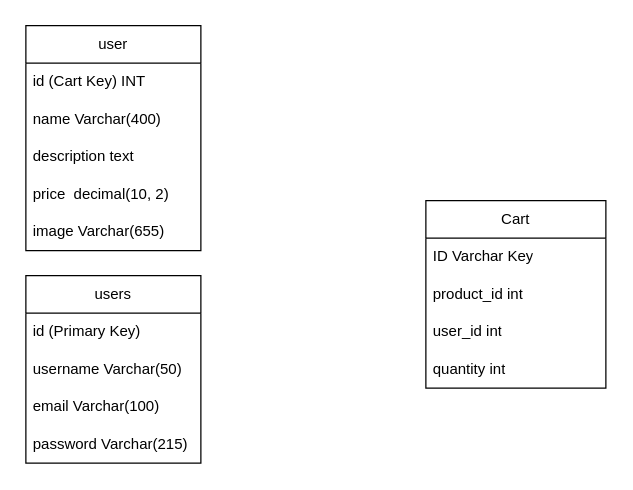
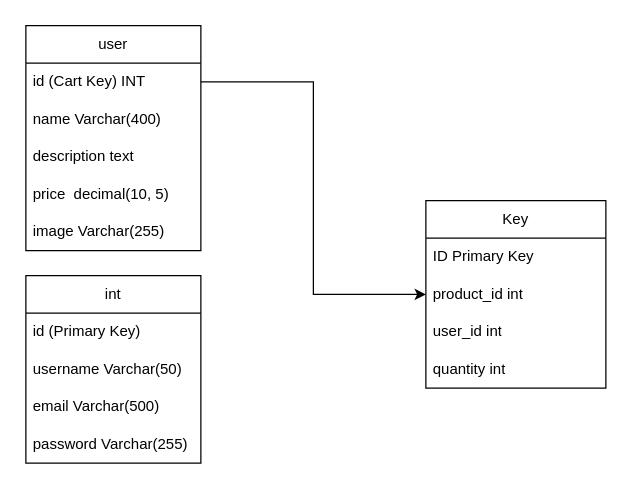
edge "id (Cart Key) INT" -> "product_id int": added
node "price decimal(10, 2)": label "price decimal(10, 2)" -> "price decimal(10, 5)"
node "Cart": label "Cart" -> "Key"
node "image Varchar(655)": label "image Varchar(655)" -> "image Varchar(255)"
node "ID Varchar Key": label "ID Varchar Key" -> "ID Primary Key"
node "users": label "users" -> "int"
node "email Varchar(100)": label "email Varchar(100)" -> "email Varchar(500)"
node "password Varchar(215)": label "password Varchar(215)" -> "password Varchar(255)"
